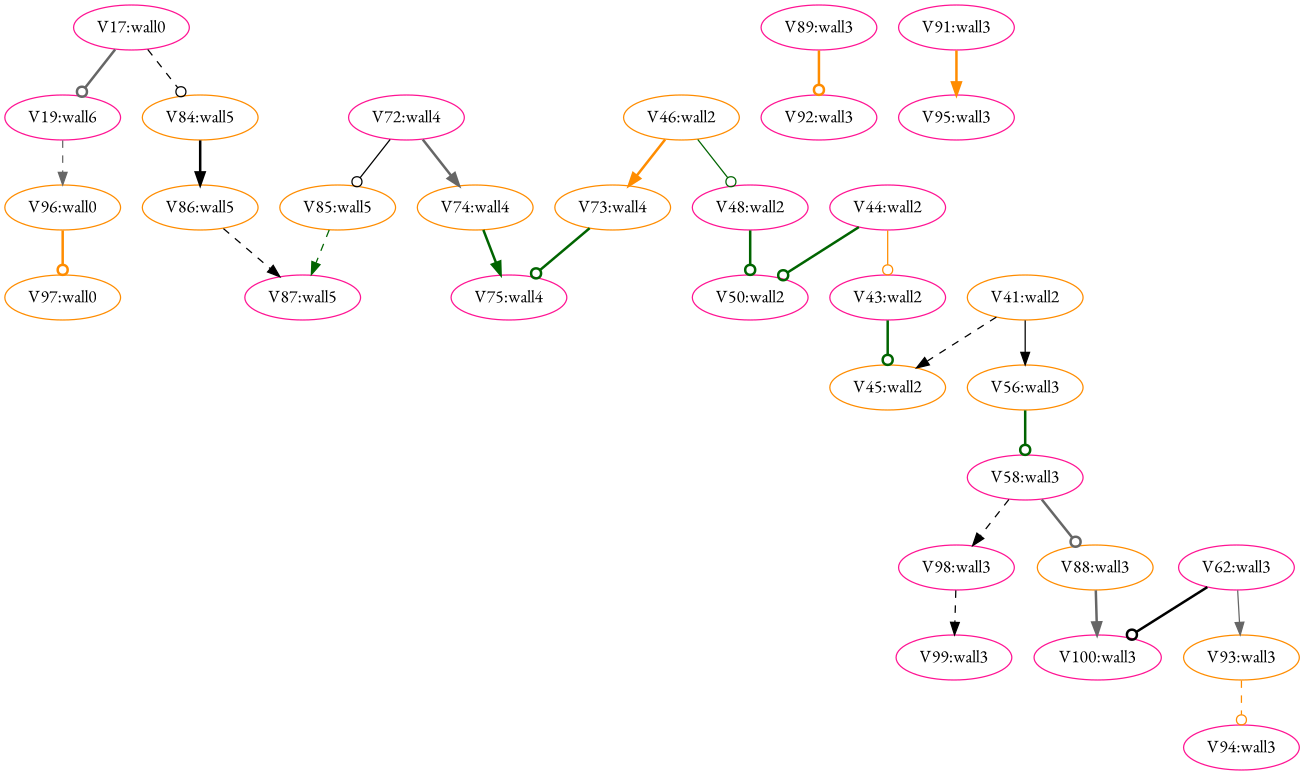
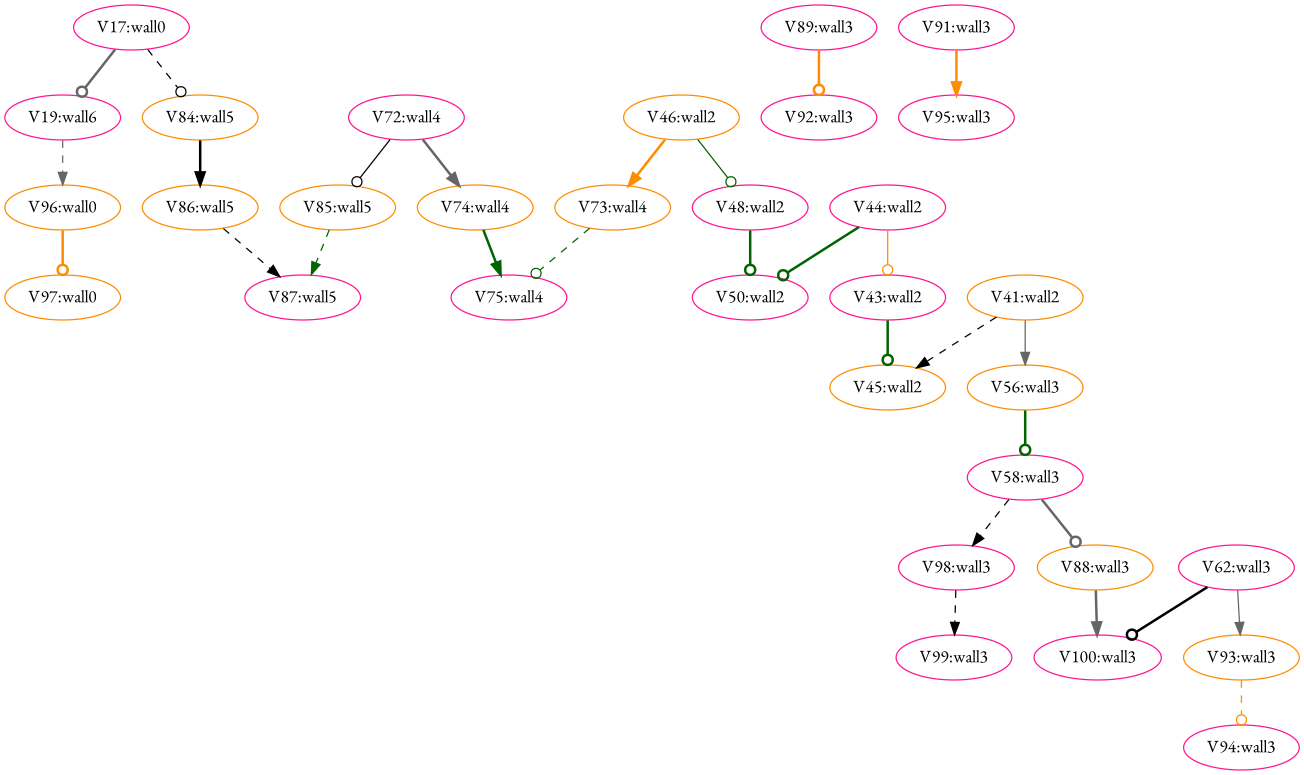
edge "V73:wall4" -> "V75:wall4": style bold -> dashed
edge "V41:wall2" -> "V56:wall3": color black -> gray40
